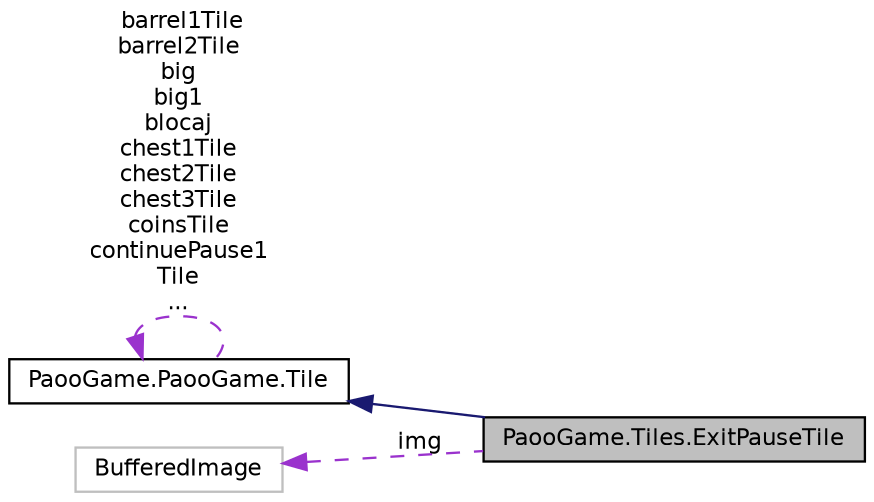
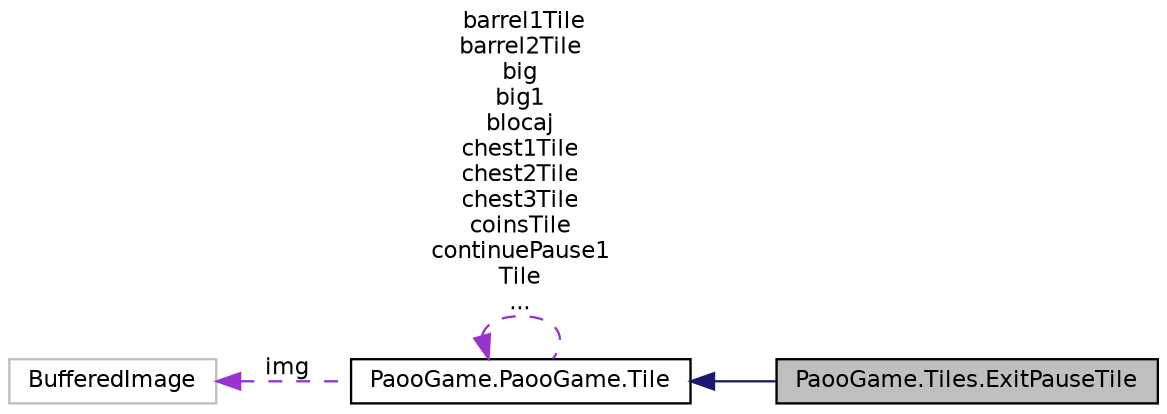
edge "PaooGame.Tiles.ExitPauseTile" -> "BufferedImage": now "PaooGame.PaooGame.Tile" -> "BufferedImage"
